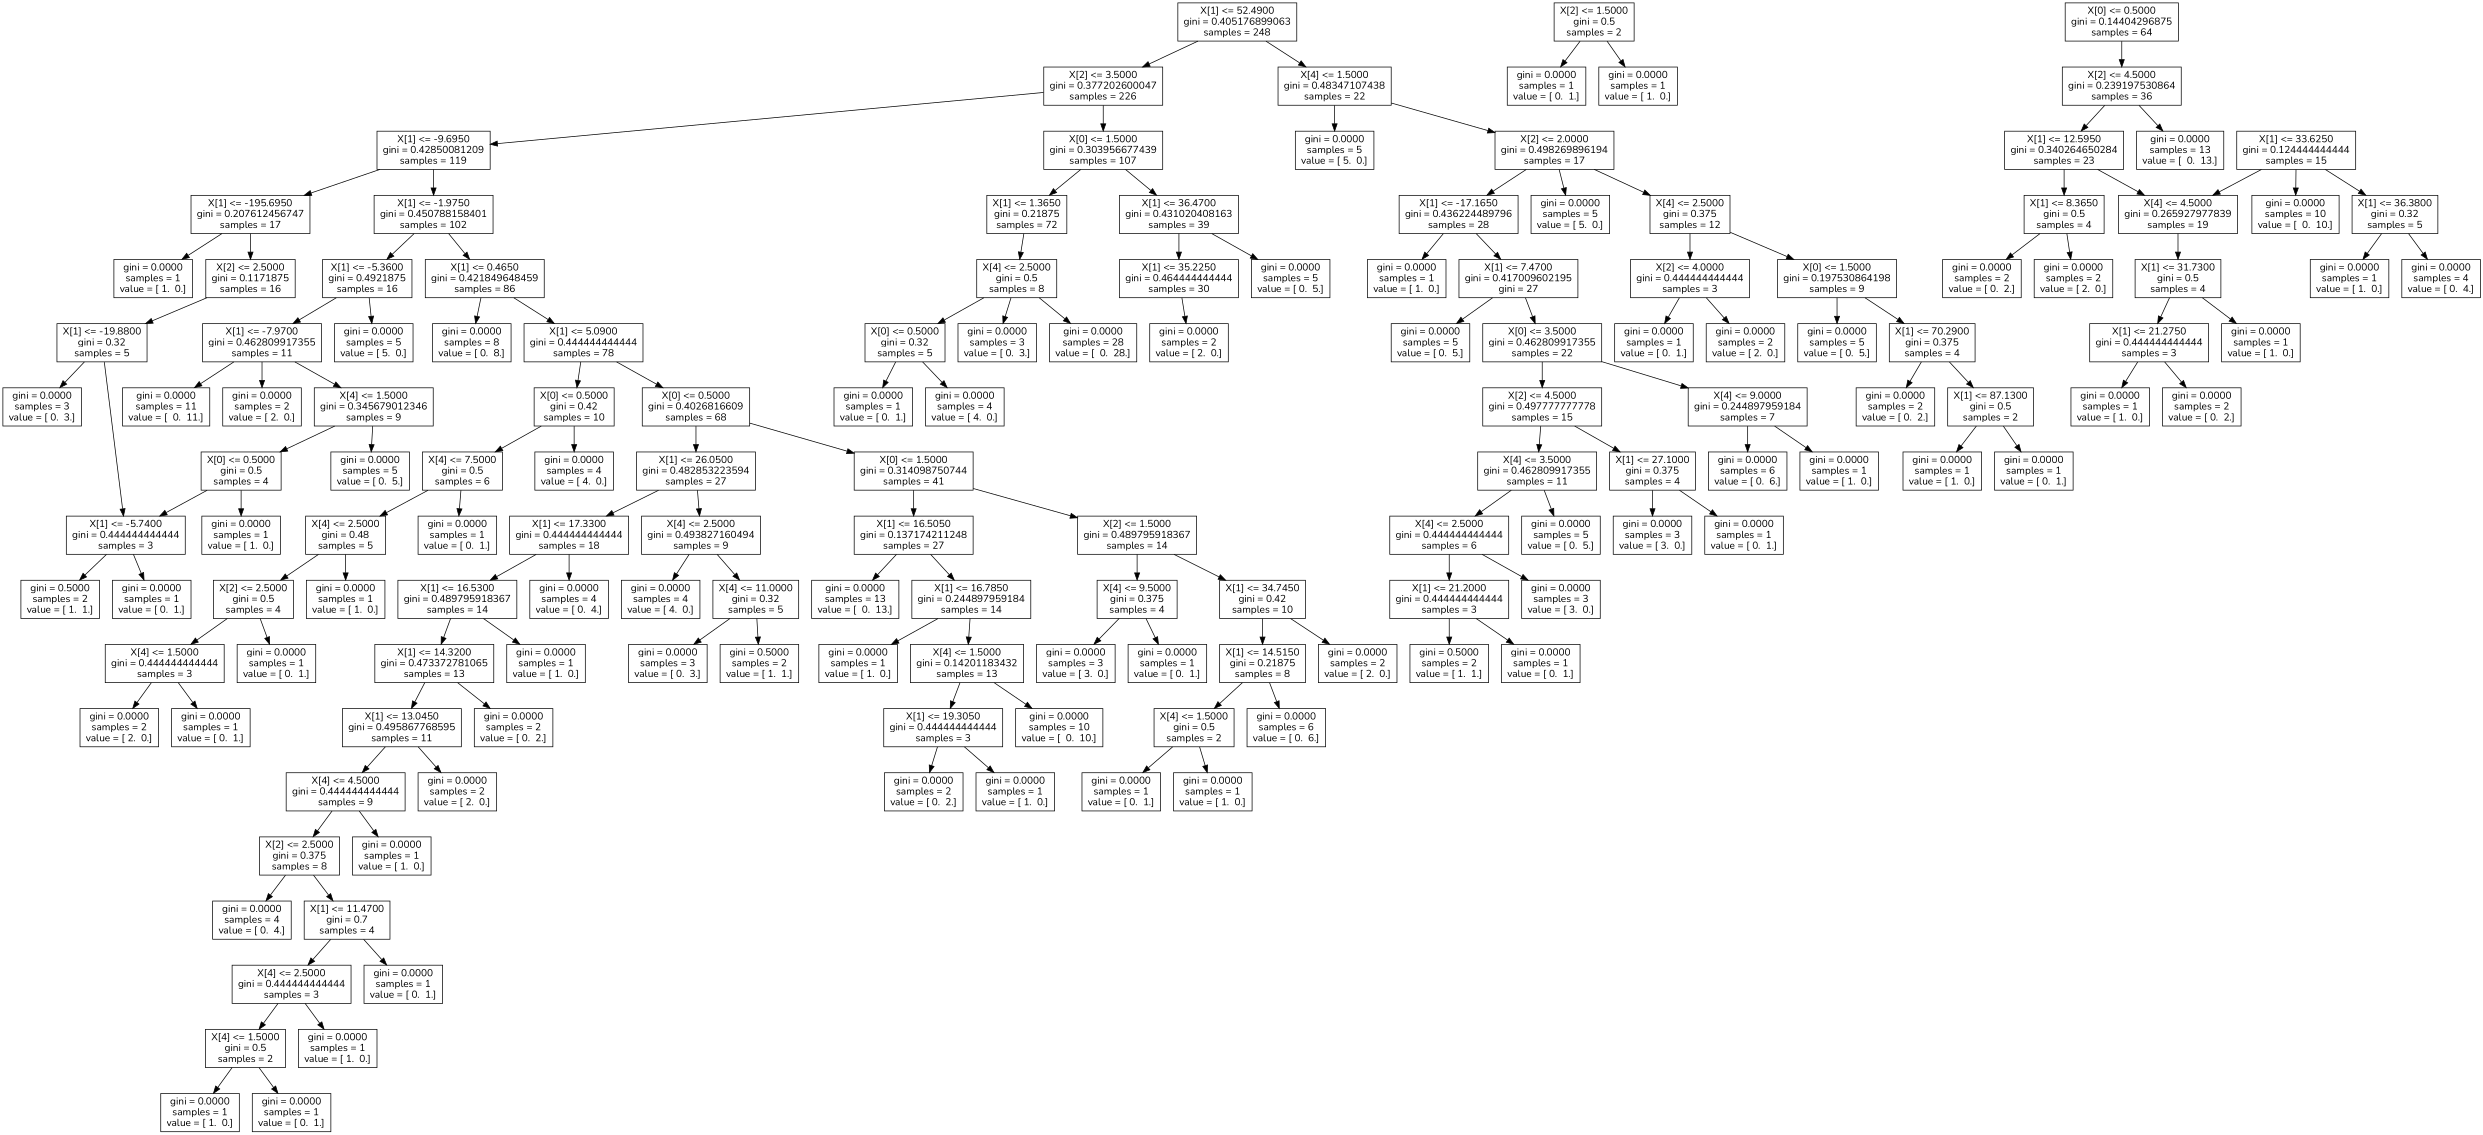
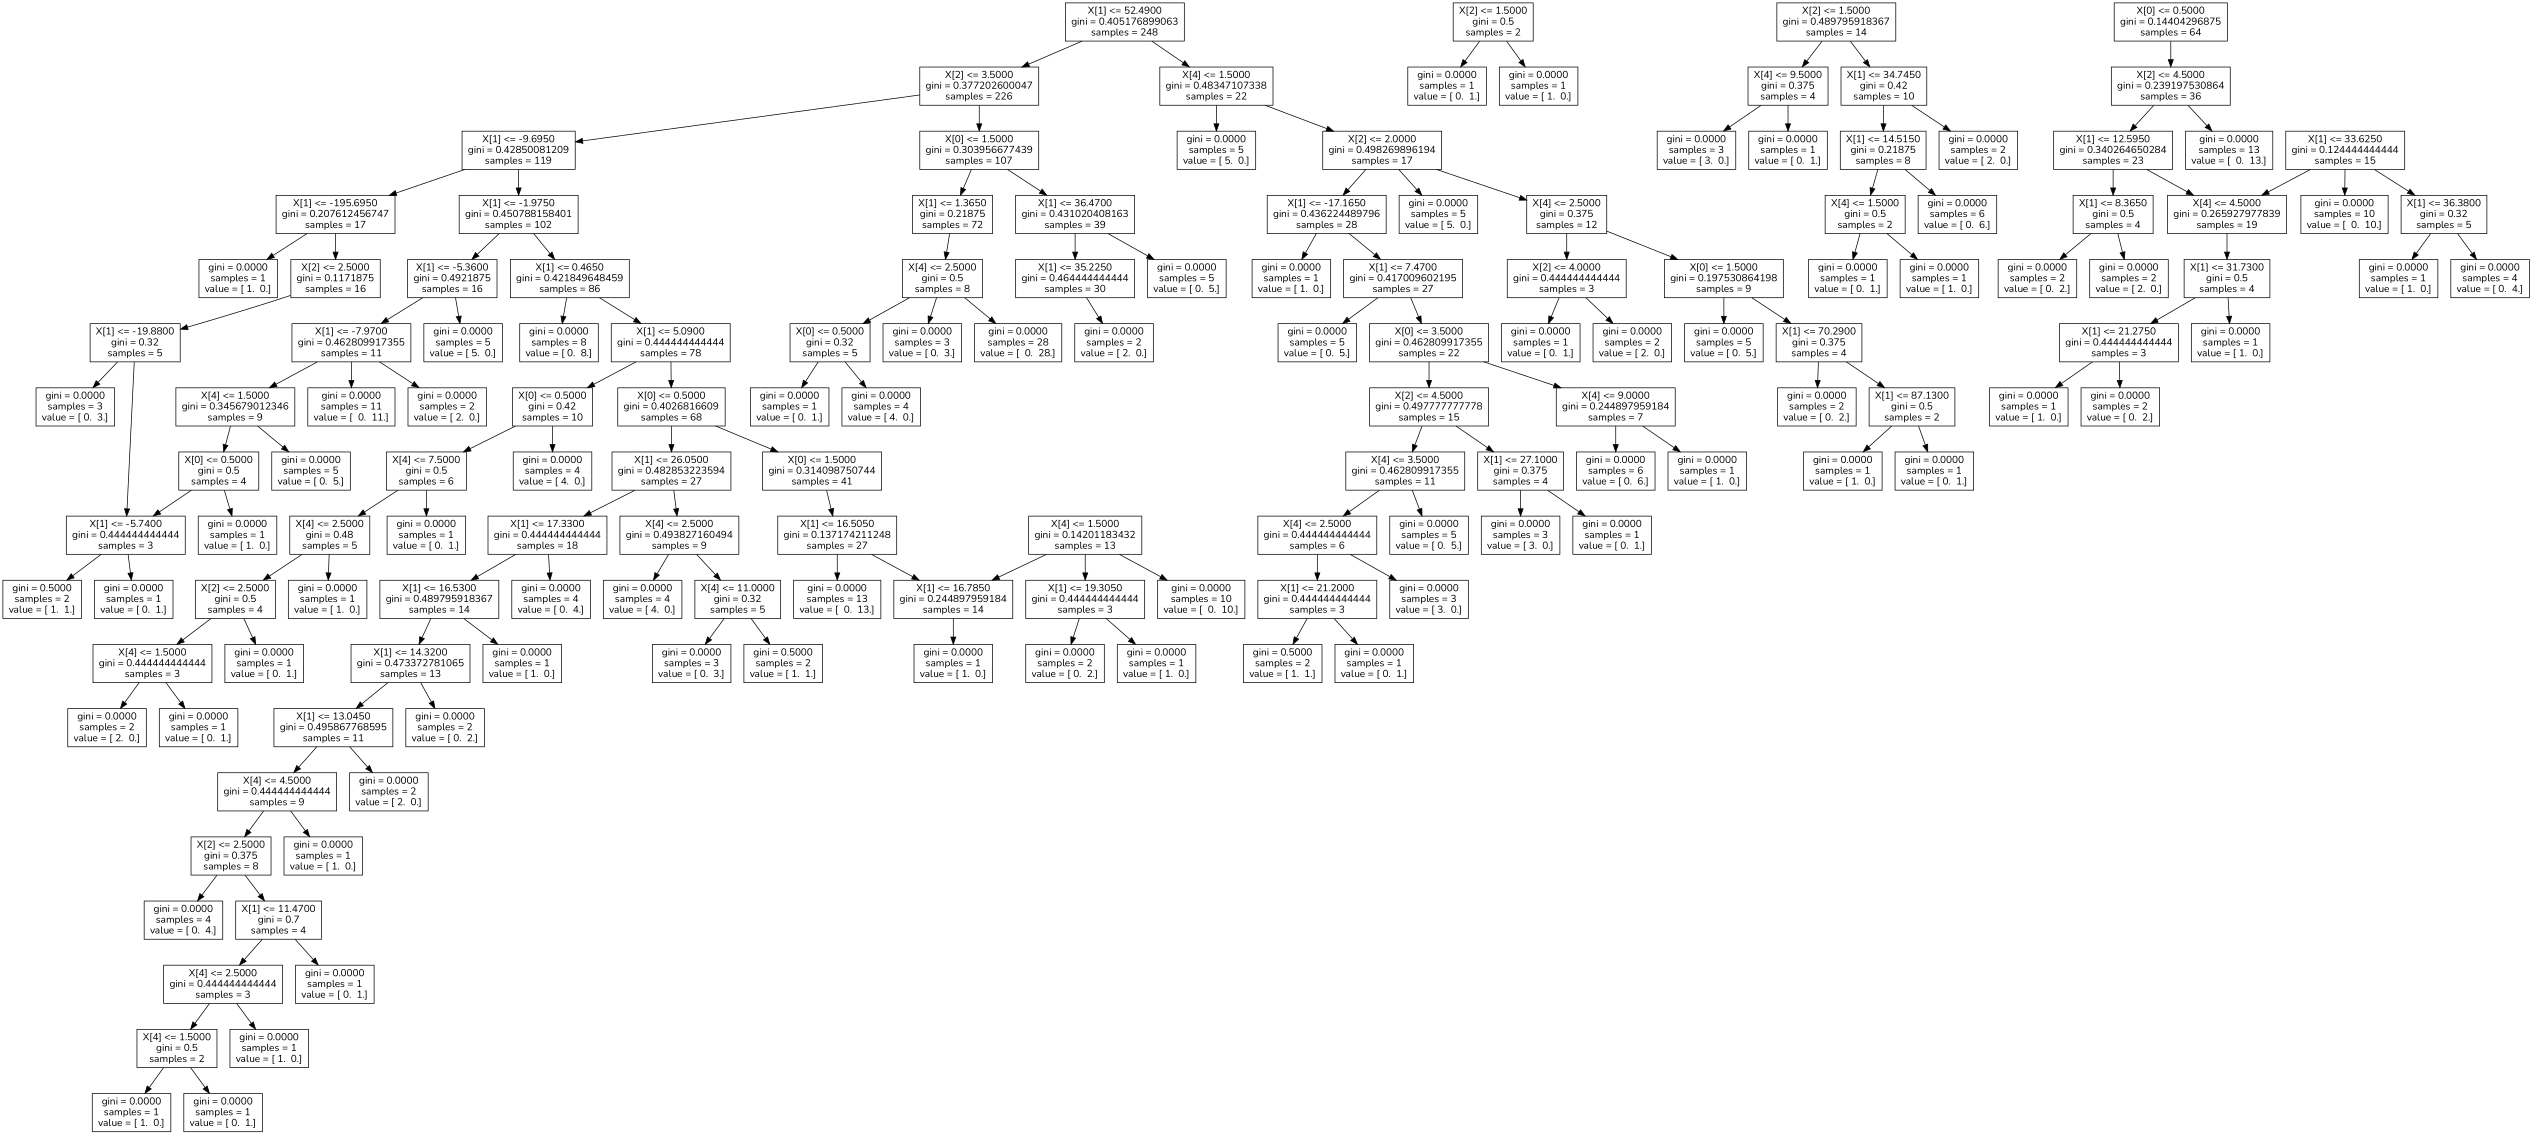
node "X[4] <= 1.5000 gini = 0.48347107438 samples = 22": label "X[4] <= 1.5000 gini = 0.48347107438 samples = 22" -> "X[4] <= 1.5000 gini = 0.48347107338 samples = 22"
node "X[1] <= 7.4700 gini = 0.417009602195 gini = 27": label "X[1] <= 7.4700 gini = 0.417009602195 gini = 27" -> "X[1] <= 7.4700 gini = 0.417009602195 samples = 27"
edge "X[0] <= 1.5000 gini = 0.314098750744 samples = 41" -> "X[2] <= 1.5000 gini = 0.489795918367 samples = 14": removed
edge "X[1] <= 16.7850 gini = 0.244897959184 samples = 14" -> "X[4] <= 1.5000 gini = 0.14201183432 samples = 13": reversed
